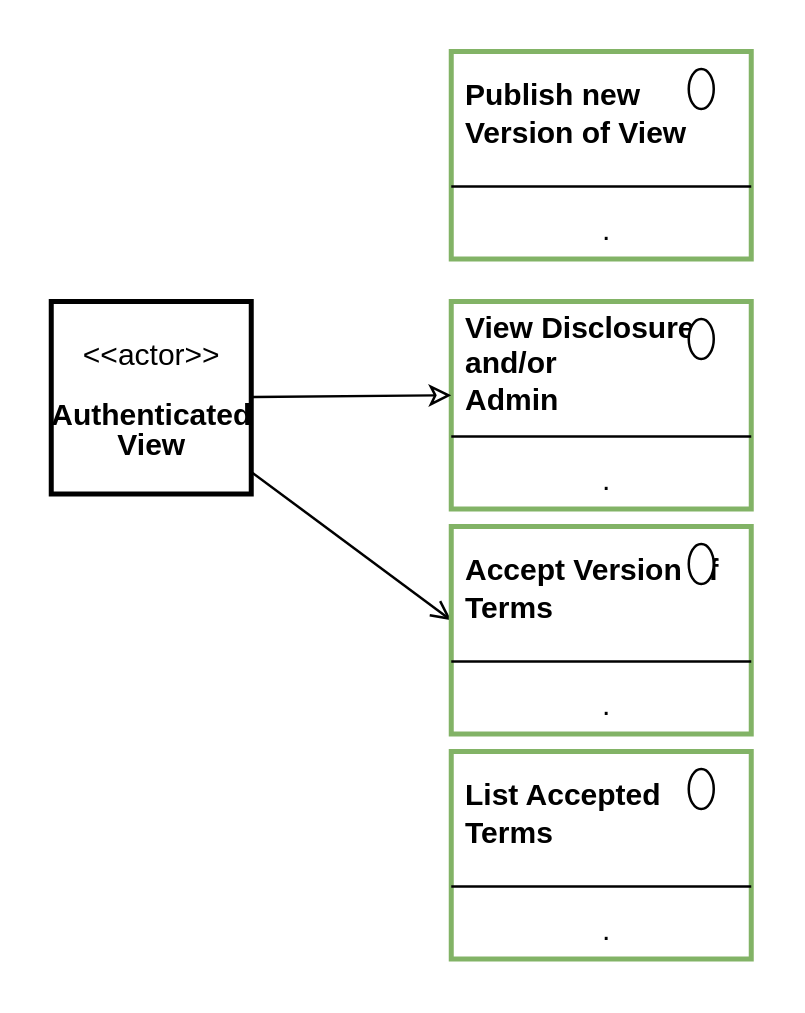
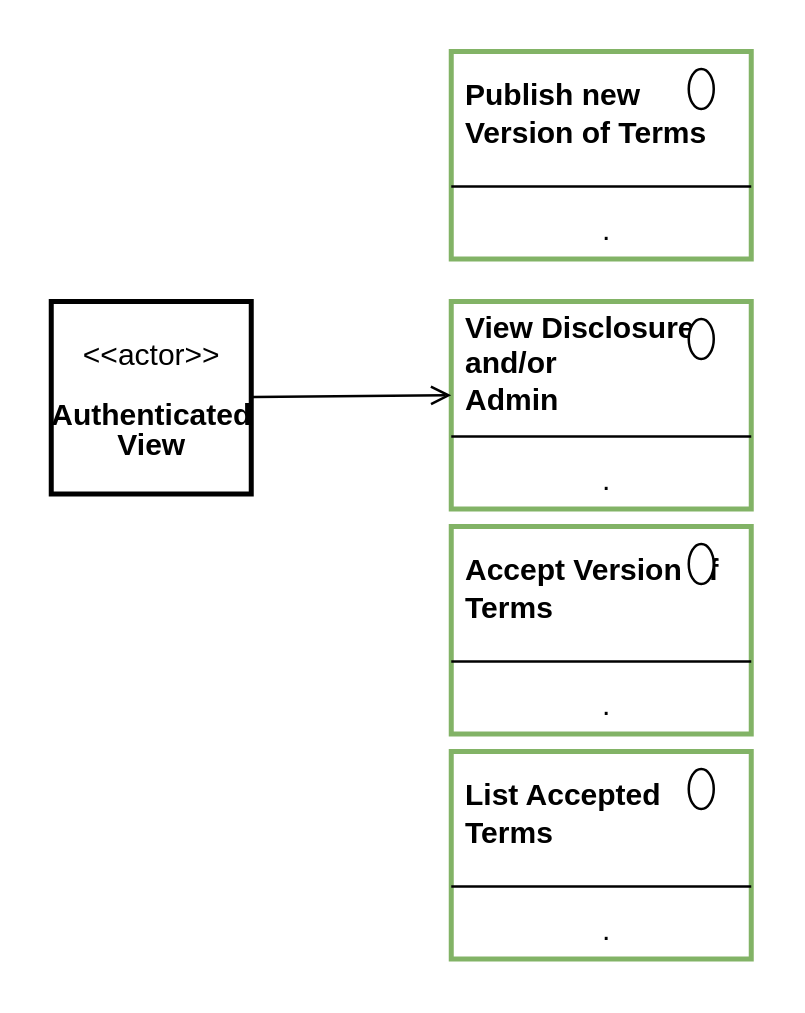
node "Publish new Version of View": label "Publish new Version of View" -> "Publish new Version of Terms"
edge "<<actor>> Authenticated View" -> "View Disclosure and/or Admin": arrowhead classic -> open
edge "<<actor>> Authenticated View" -> "Accept Version of Terms": removed
